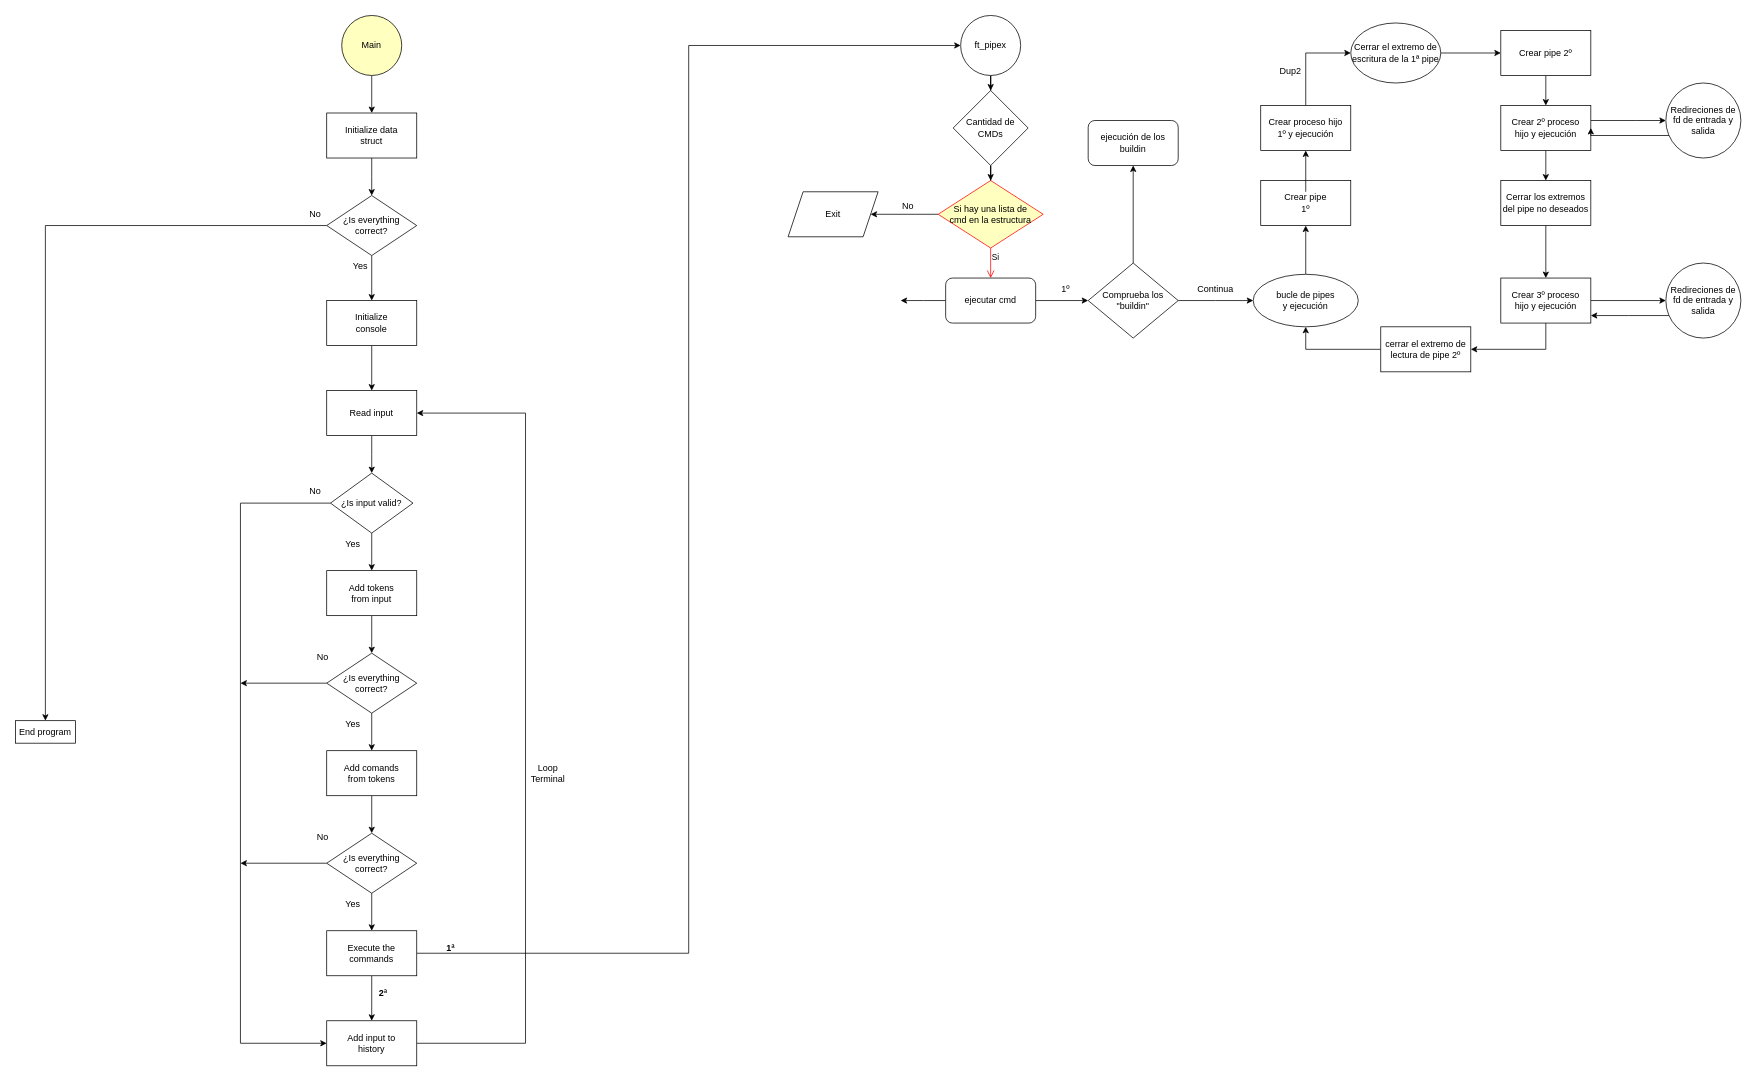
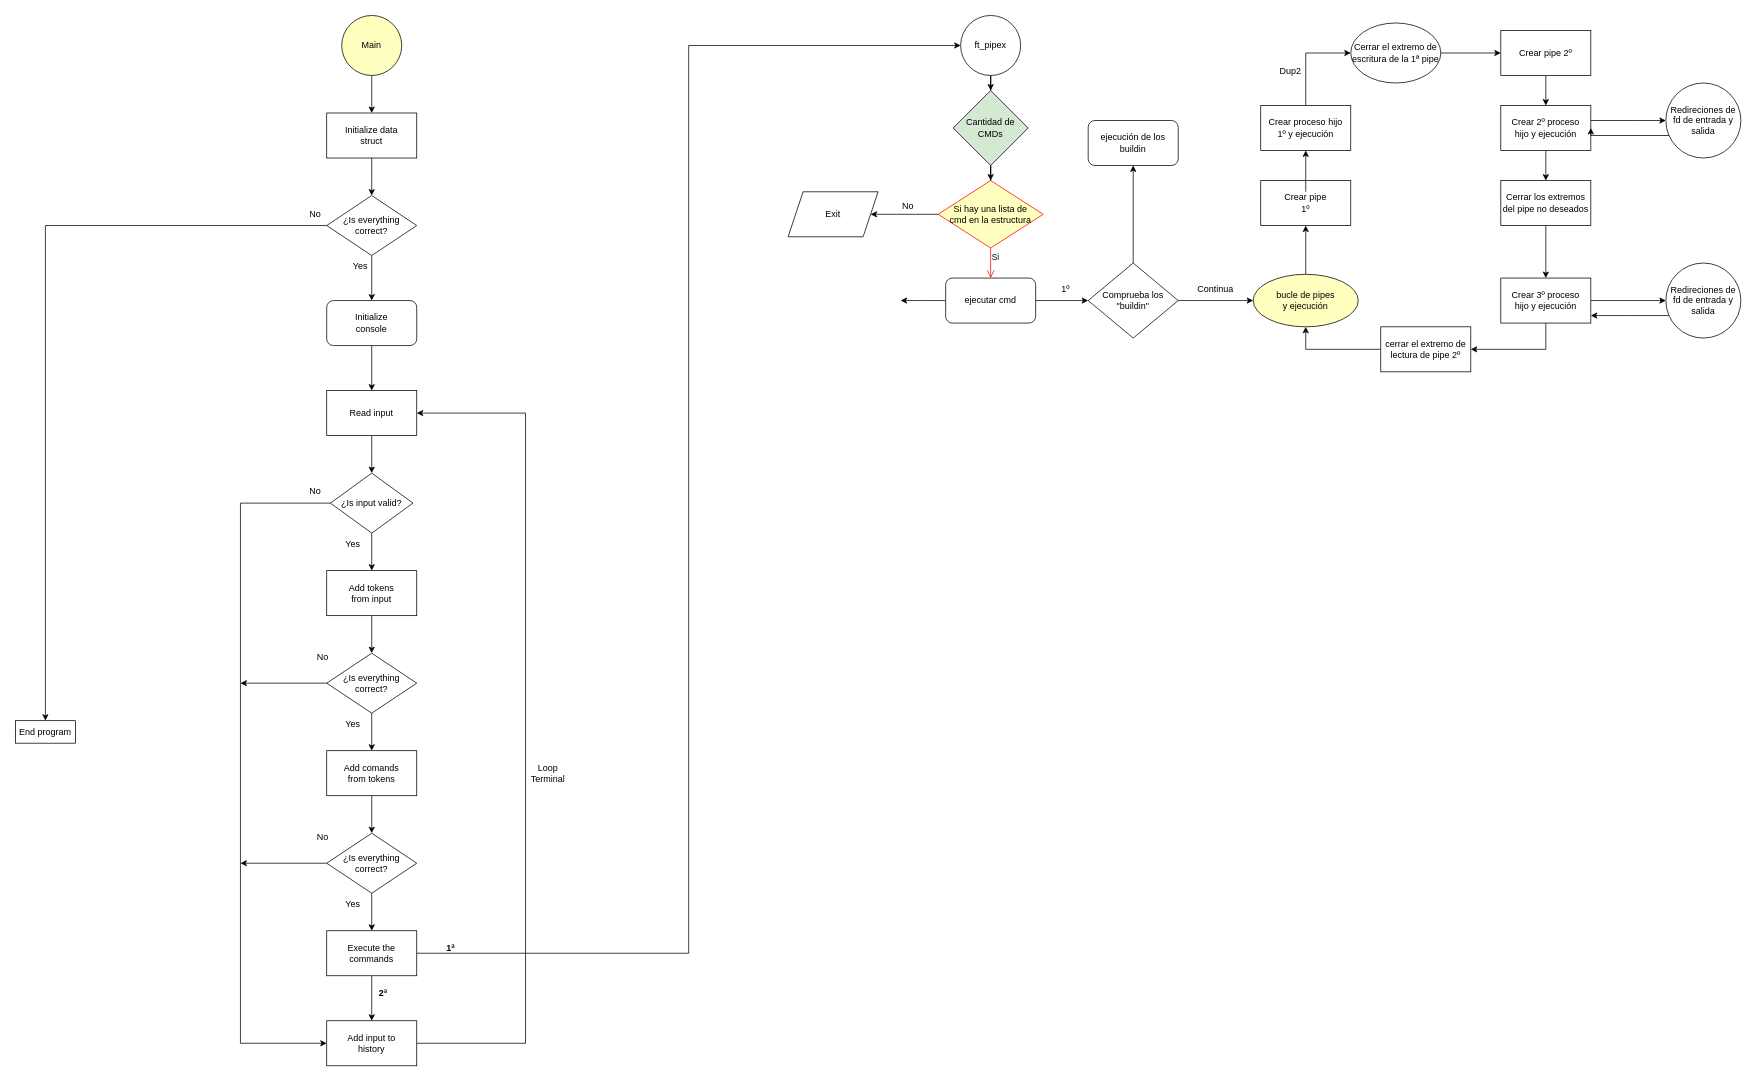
node "Cantidad de CMDs": fillcolor #ffffff -> #d5e8d4
node "bucle de pipes y ejecución": fillcolor #ffffff -> #ffffc0
node "Initialize console": shape rectangle -> rounded rectangle
